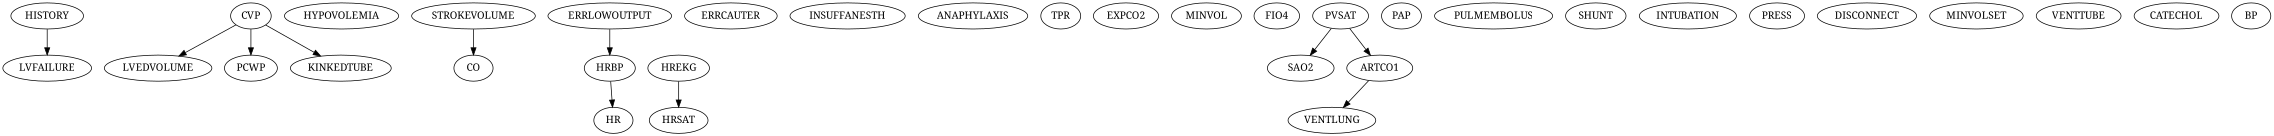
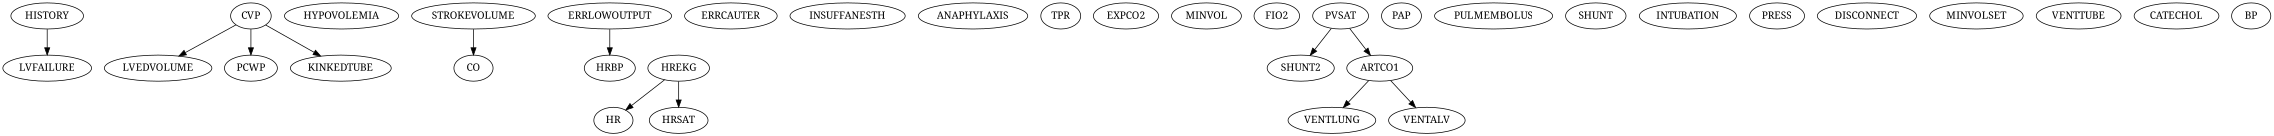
node "FIO4": label "FIO4" -> "FIO2"
node "SAO2": label "SAO2" -> "SHUNT2"
edge "HRBP" -> "HR": now "HREKG" -> "HR"
node "VENTALV": added
